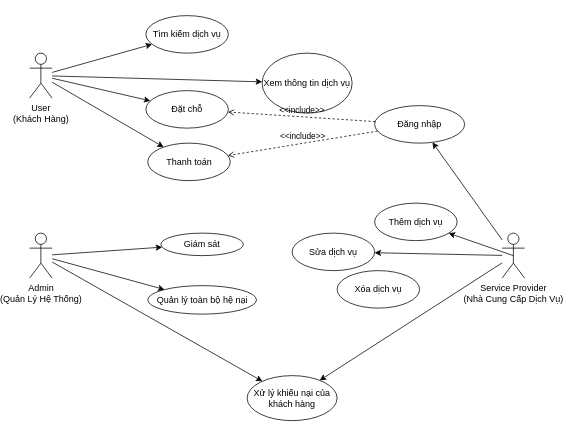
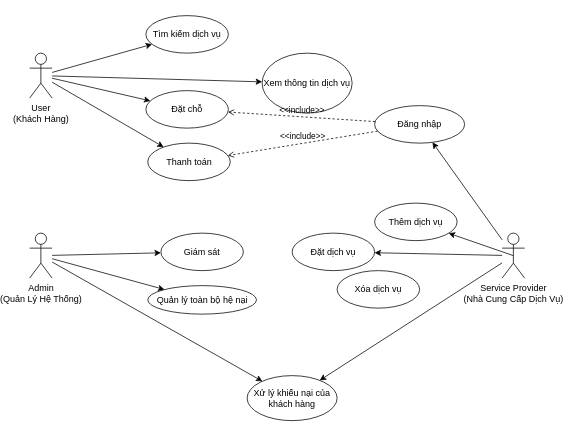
node "Giám sát": size 83x23 -> 83x38
node "Sửa dịch vụ": label "Sửa dịch vụ" -> "Đặt dịch vụ"
